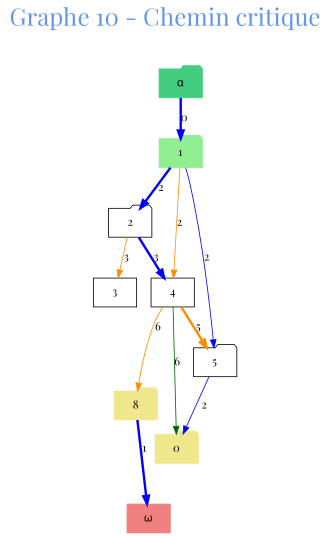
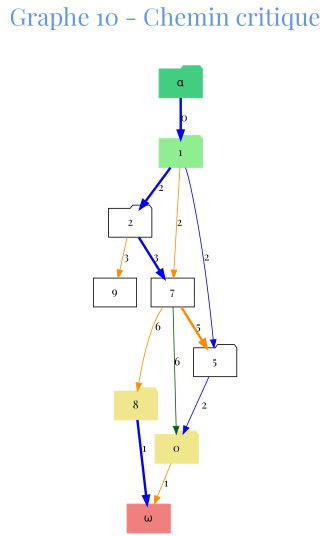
node "3": label "3" -> "9"
node "4": label "4" -> "7"
edge "0" -> "ω": added, label "1"
